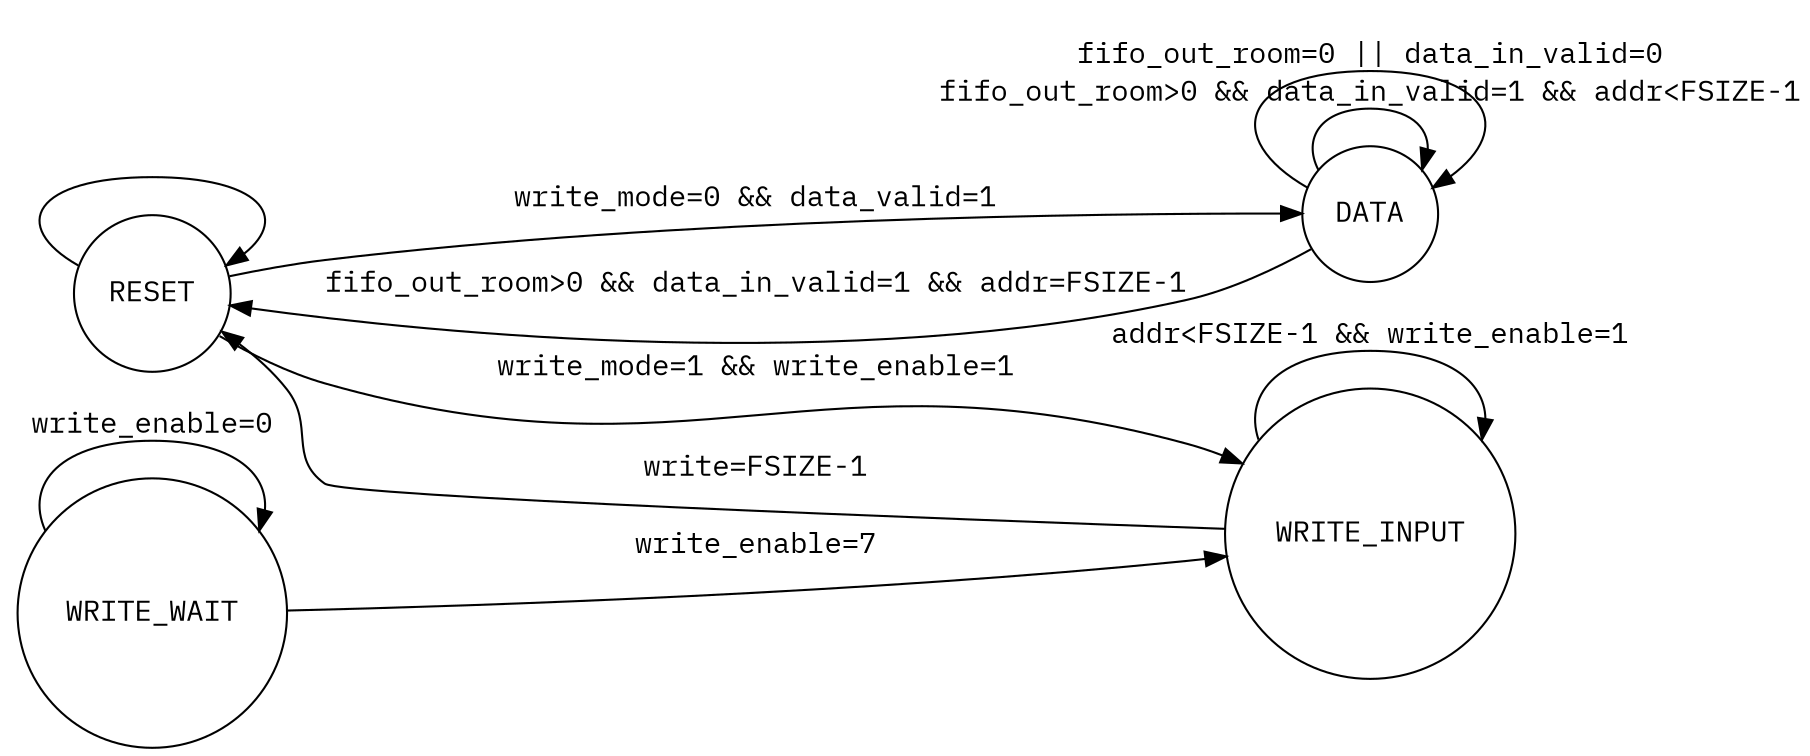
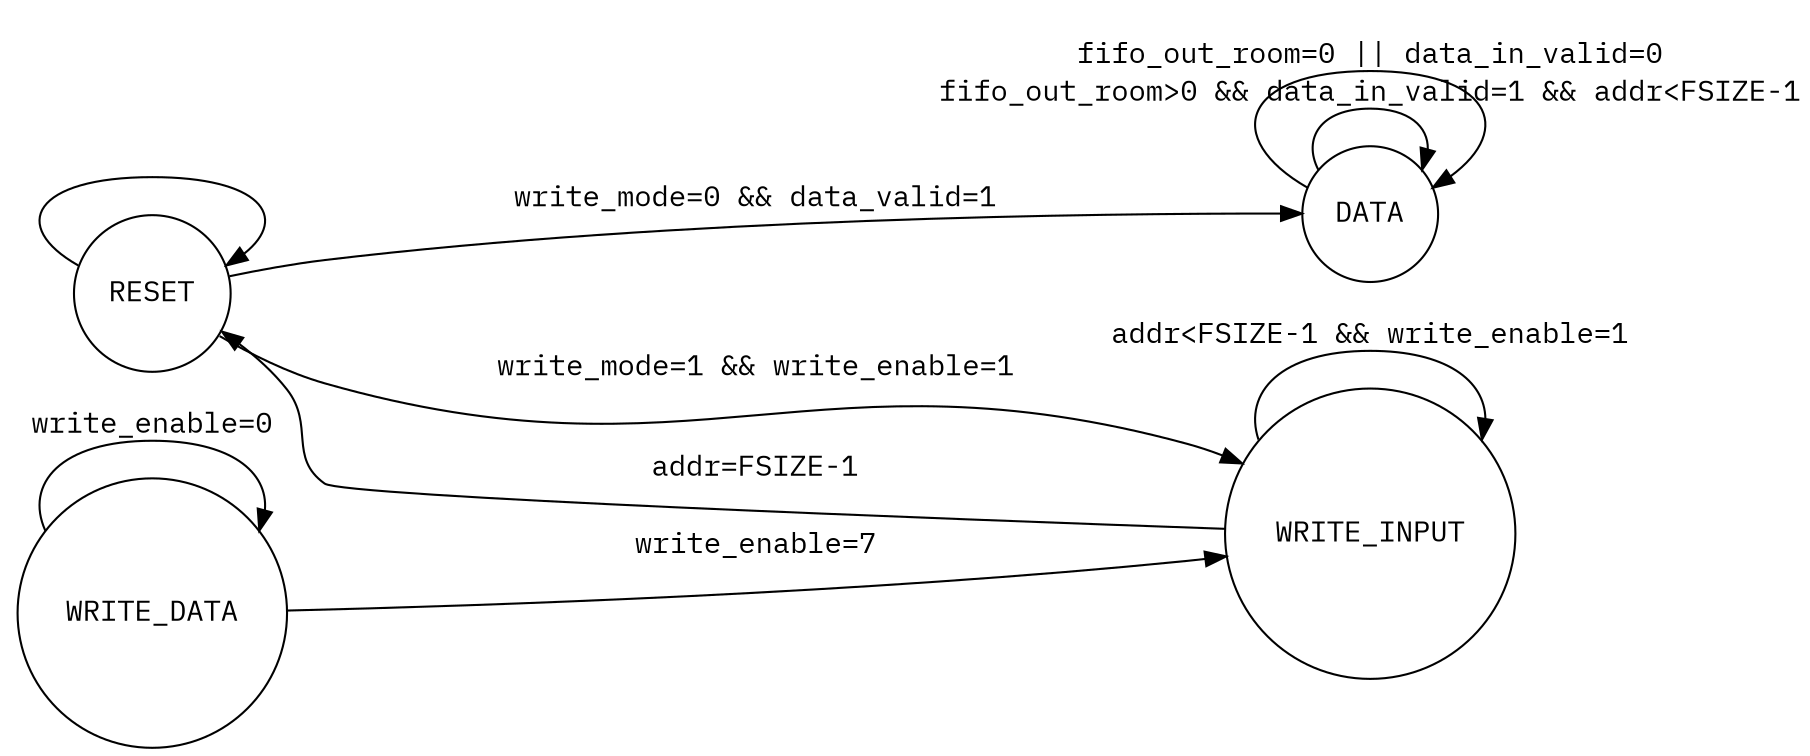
edge "DATA" -> "RESET": removed, label "fifo_out_room>0 && data_in_valid=1 && addr=FSIZE-1"
edge "WRITE_INPUT" -> "RESET": label "write=FSIZE-1" -> "addr=FSIZE-1"
node "WRITE_WAIT": label "WRITE_WAIT" -> "WRITE_DATA"
